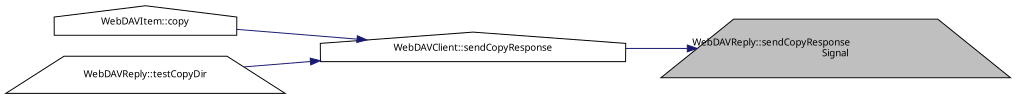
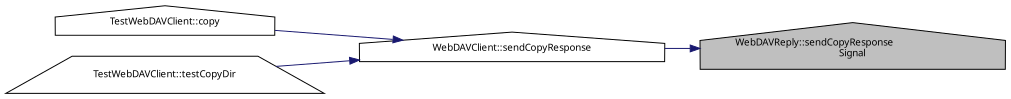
node "WebDAVItem::copy": label "WebDAVItem::copy" -> "TestWebDAVClient::copy"
node "WebDAVReply::sendCopyResponse Signal": shape trapezium -> house
node "WebDAVReply::testCopyDir": label "WebDAVReply::testCopyDir" -> "TestWebDAVClient::testCopyDir"
